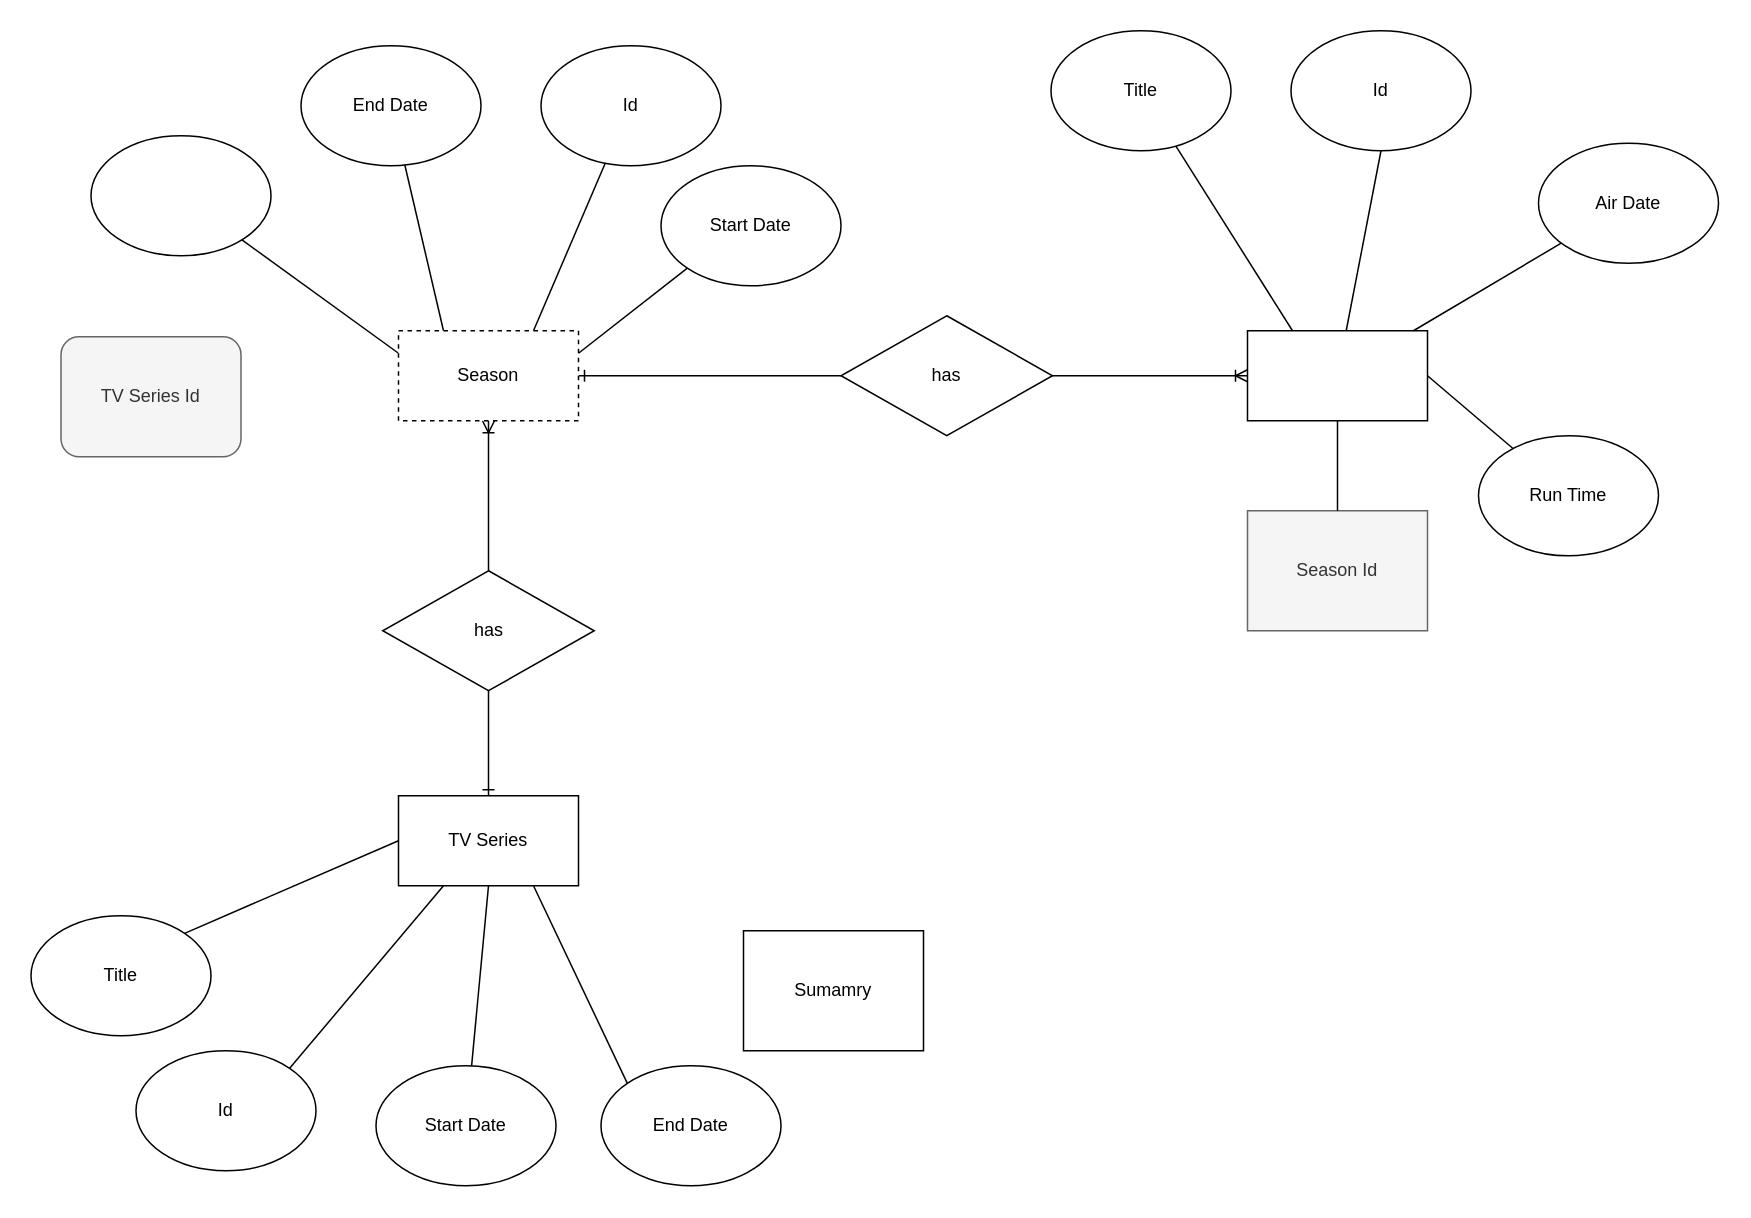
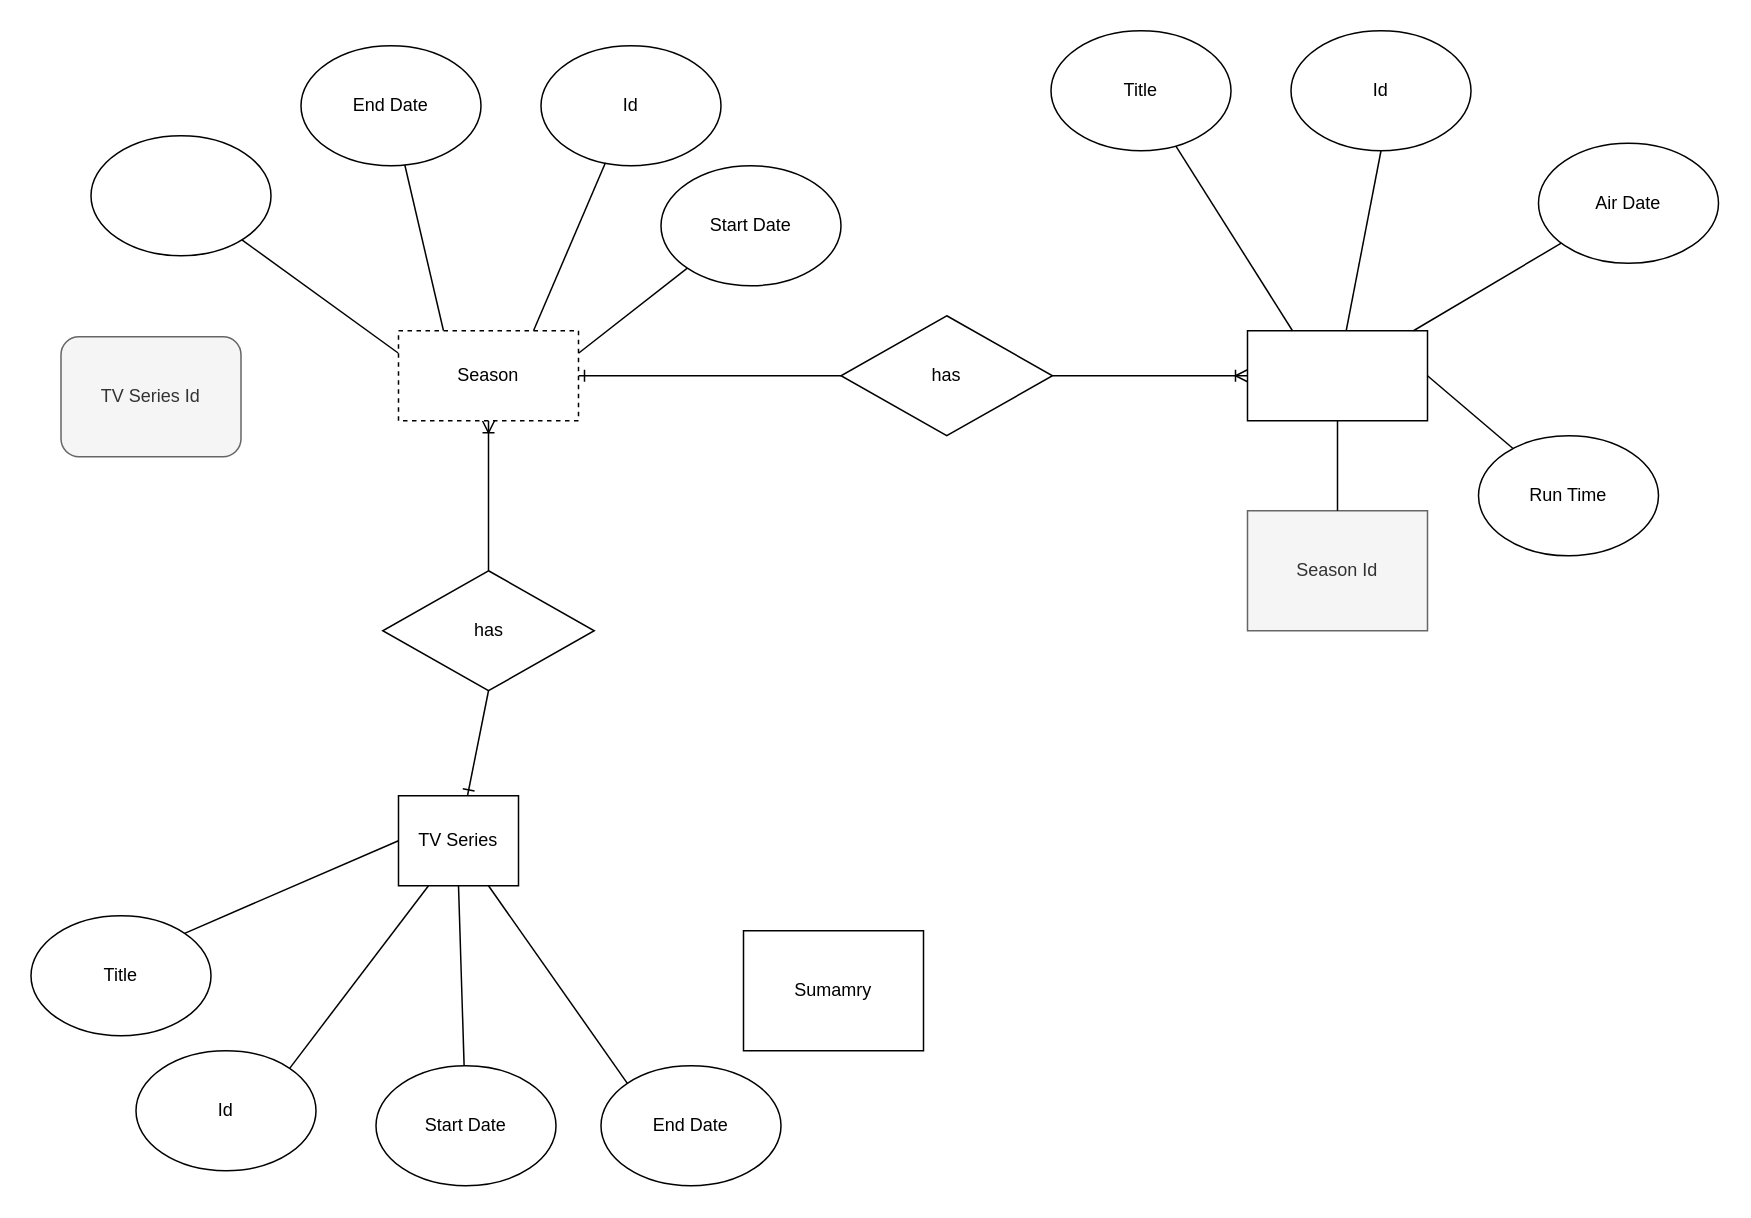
node "TV Series": size 180x90 -> 120x90
